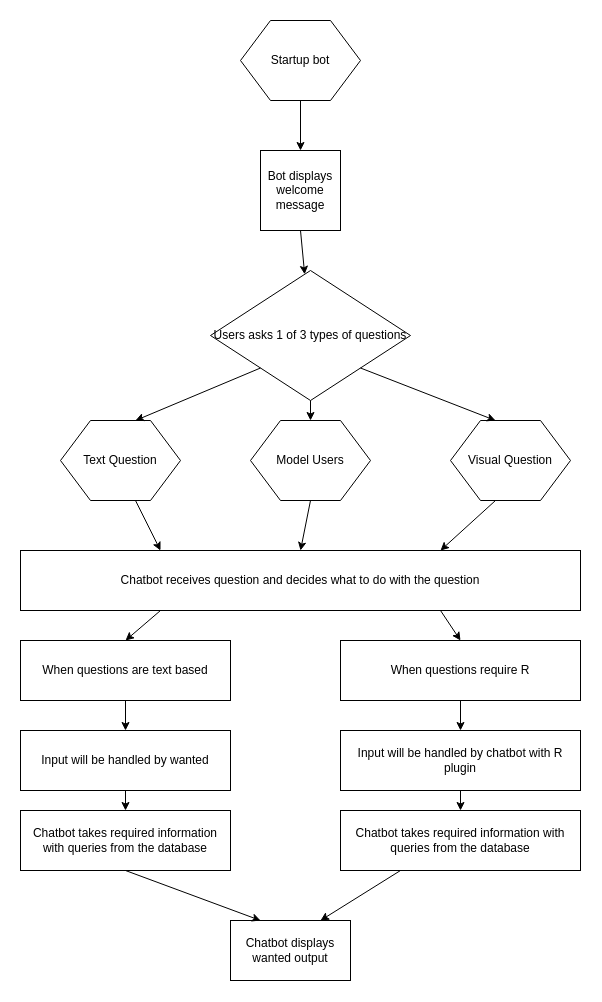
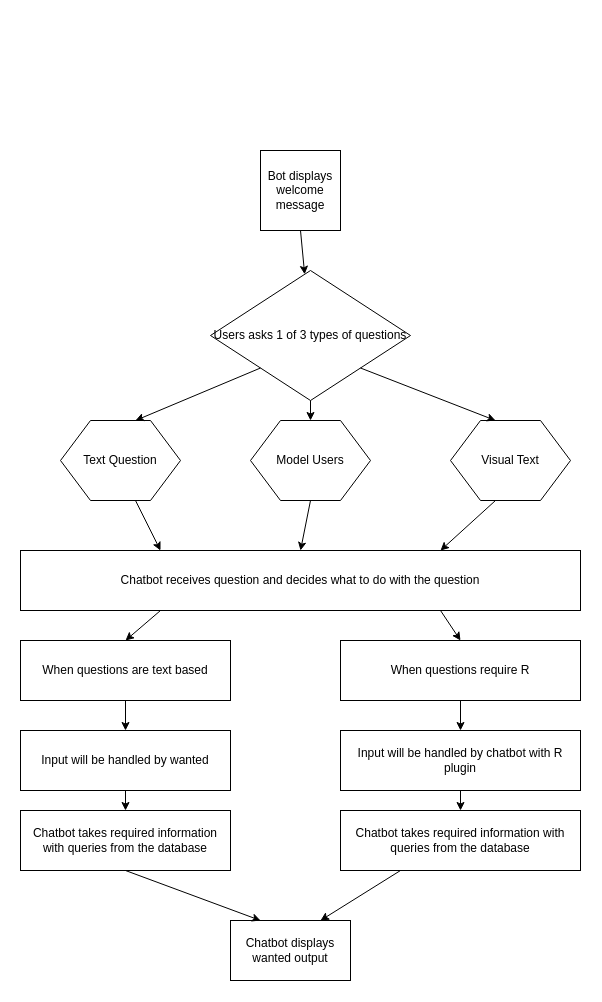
node "Startup bot": removed
edge "Startup bot" -> "Bot displays welcome message": removed
node "Visual Question": label "Visual Question" -> "Visual Text"
